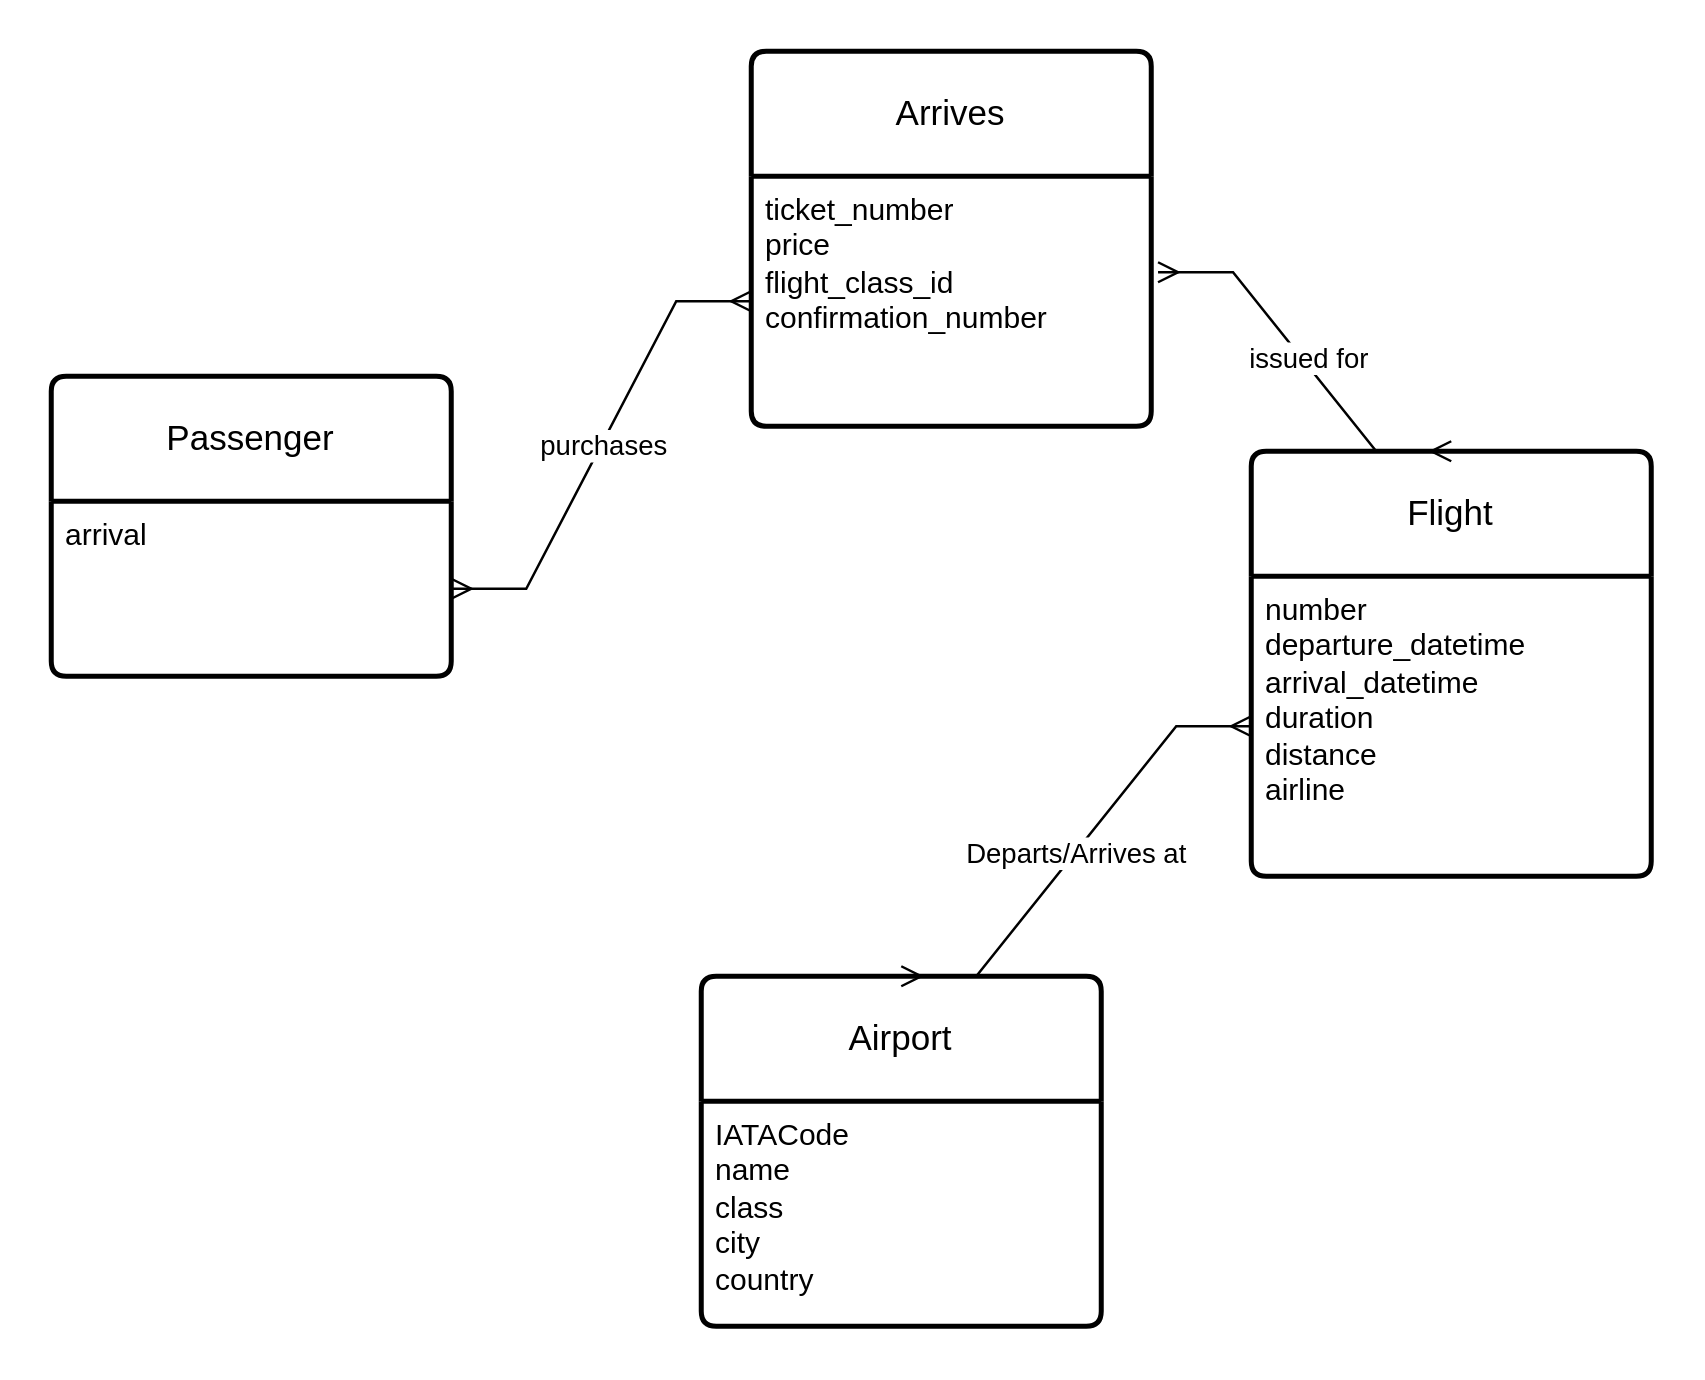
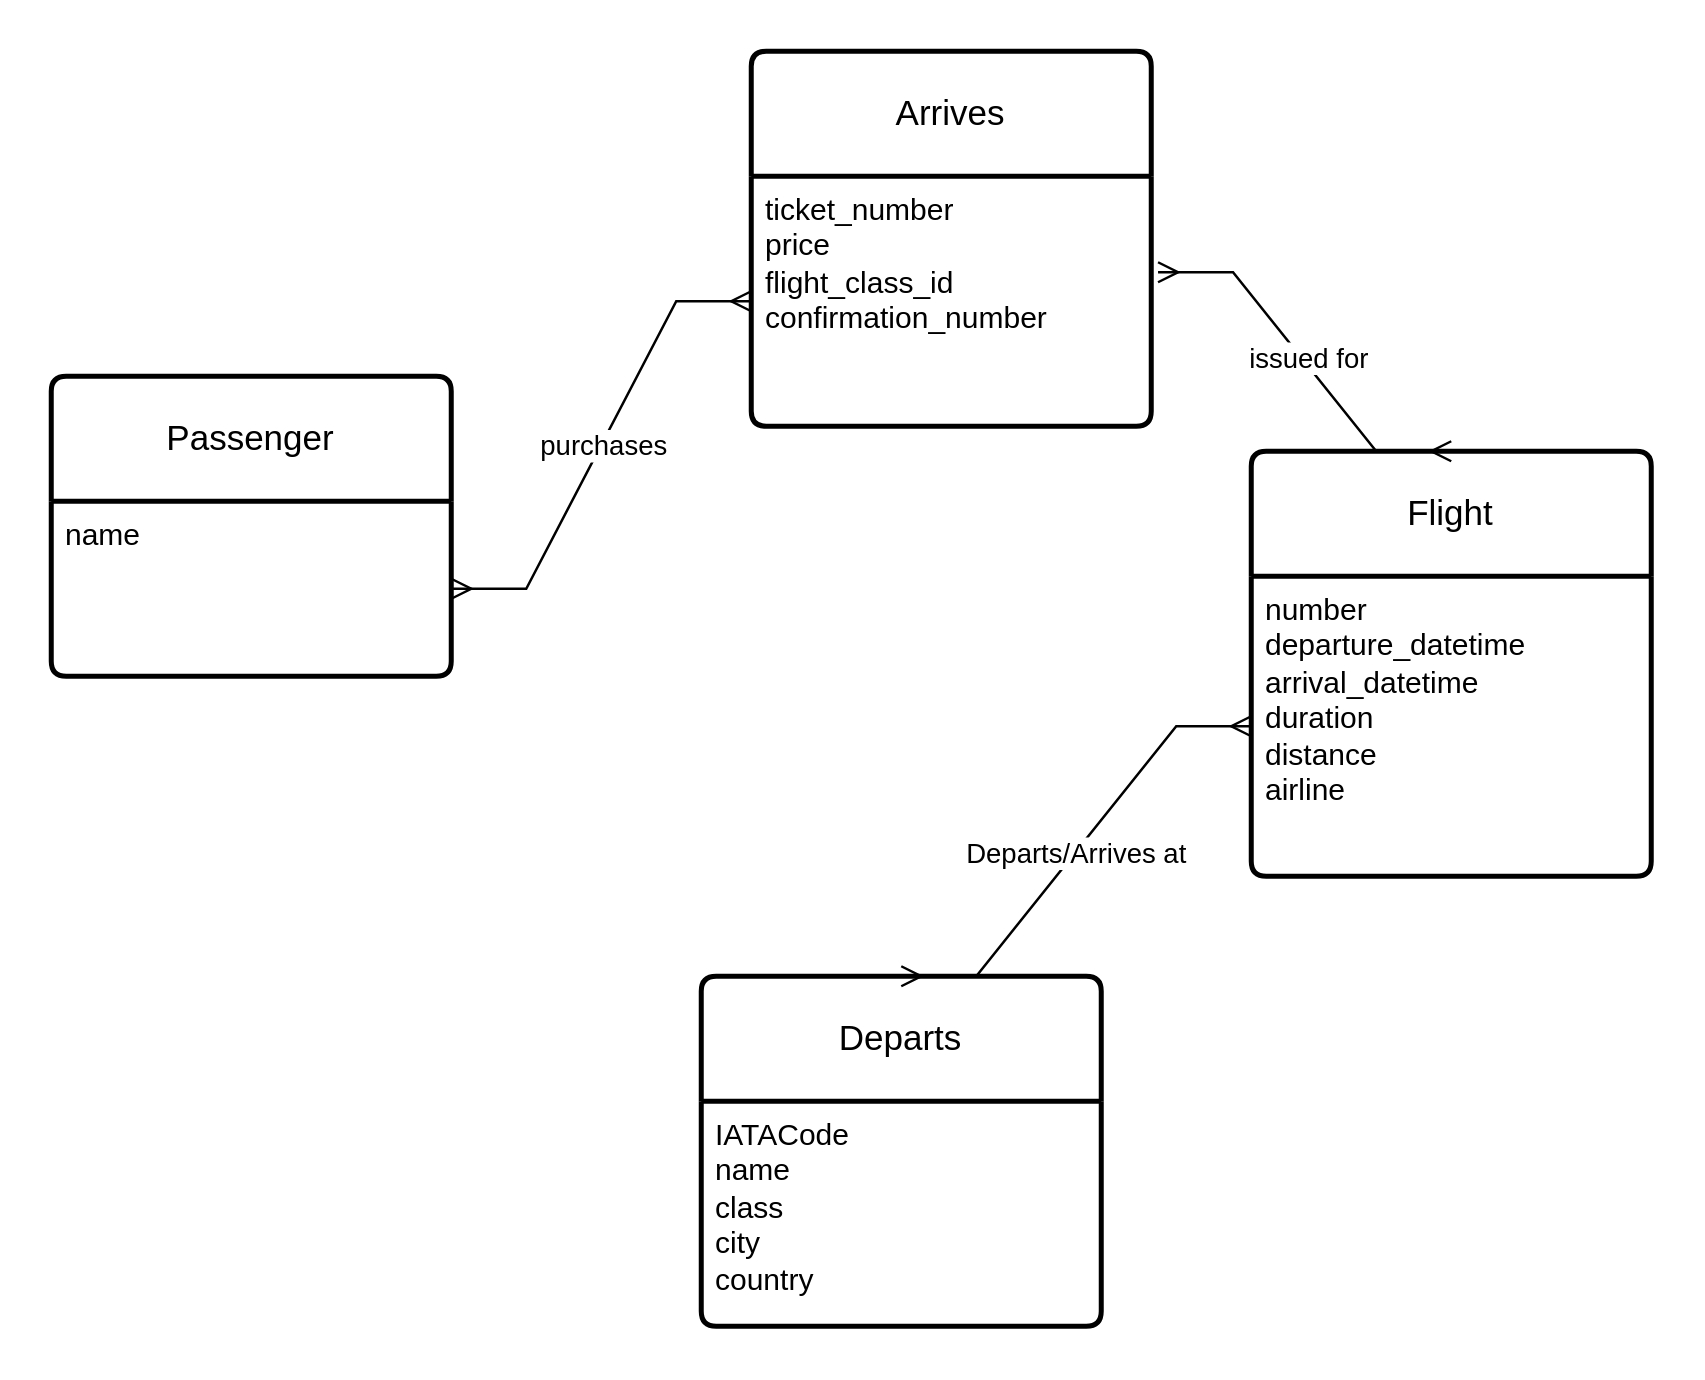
node "arrival": label "arrival" -> "name"
node "Airport": label "Airport" -> "Departs"
